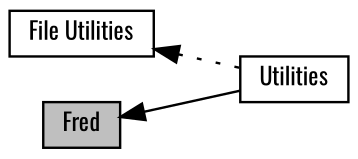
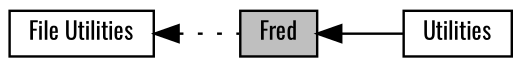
edge "Utilities" -> "File Utilities": now "Fred" -> "File Utilities"
